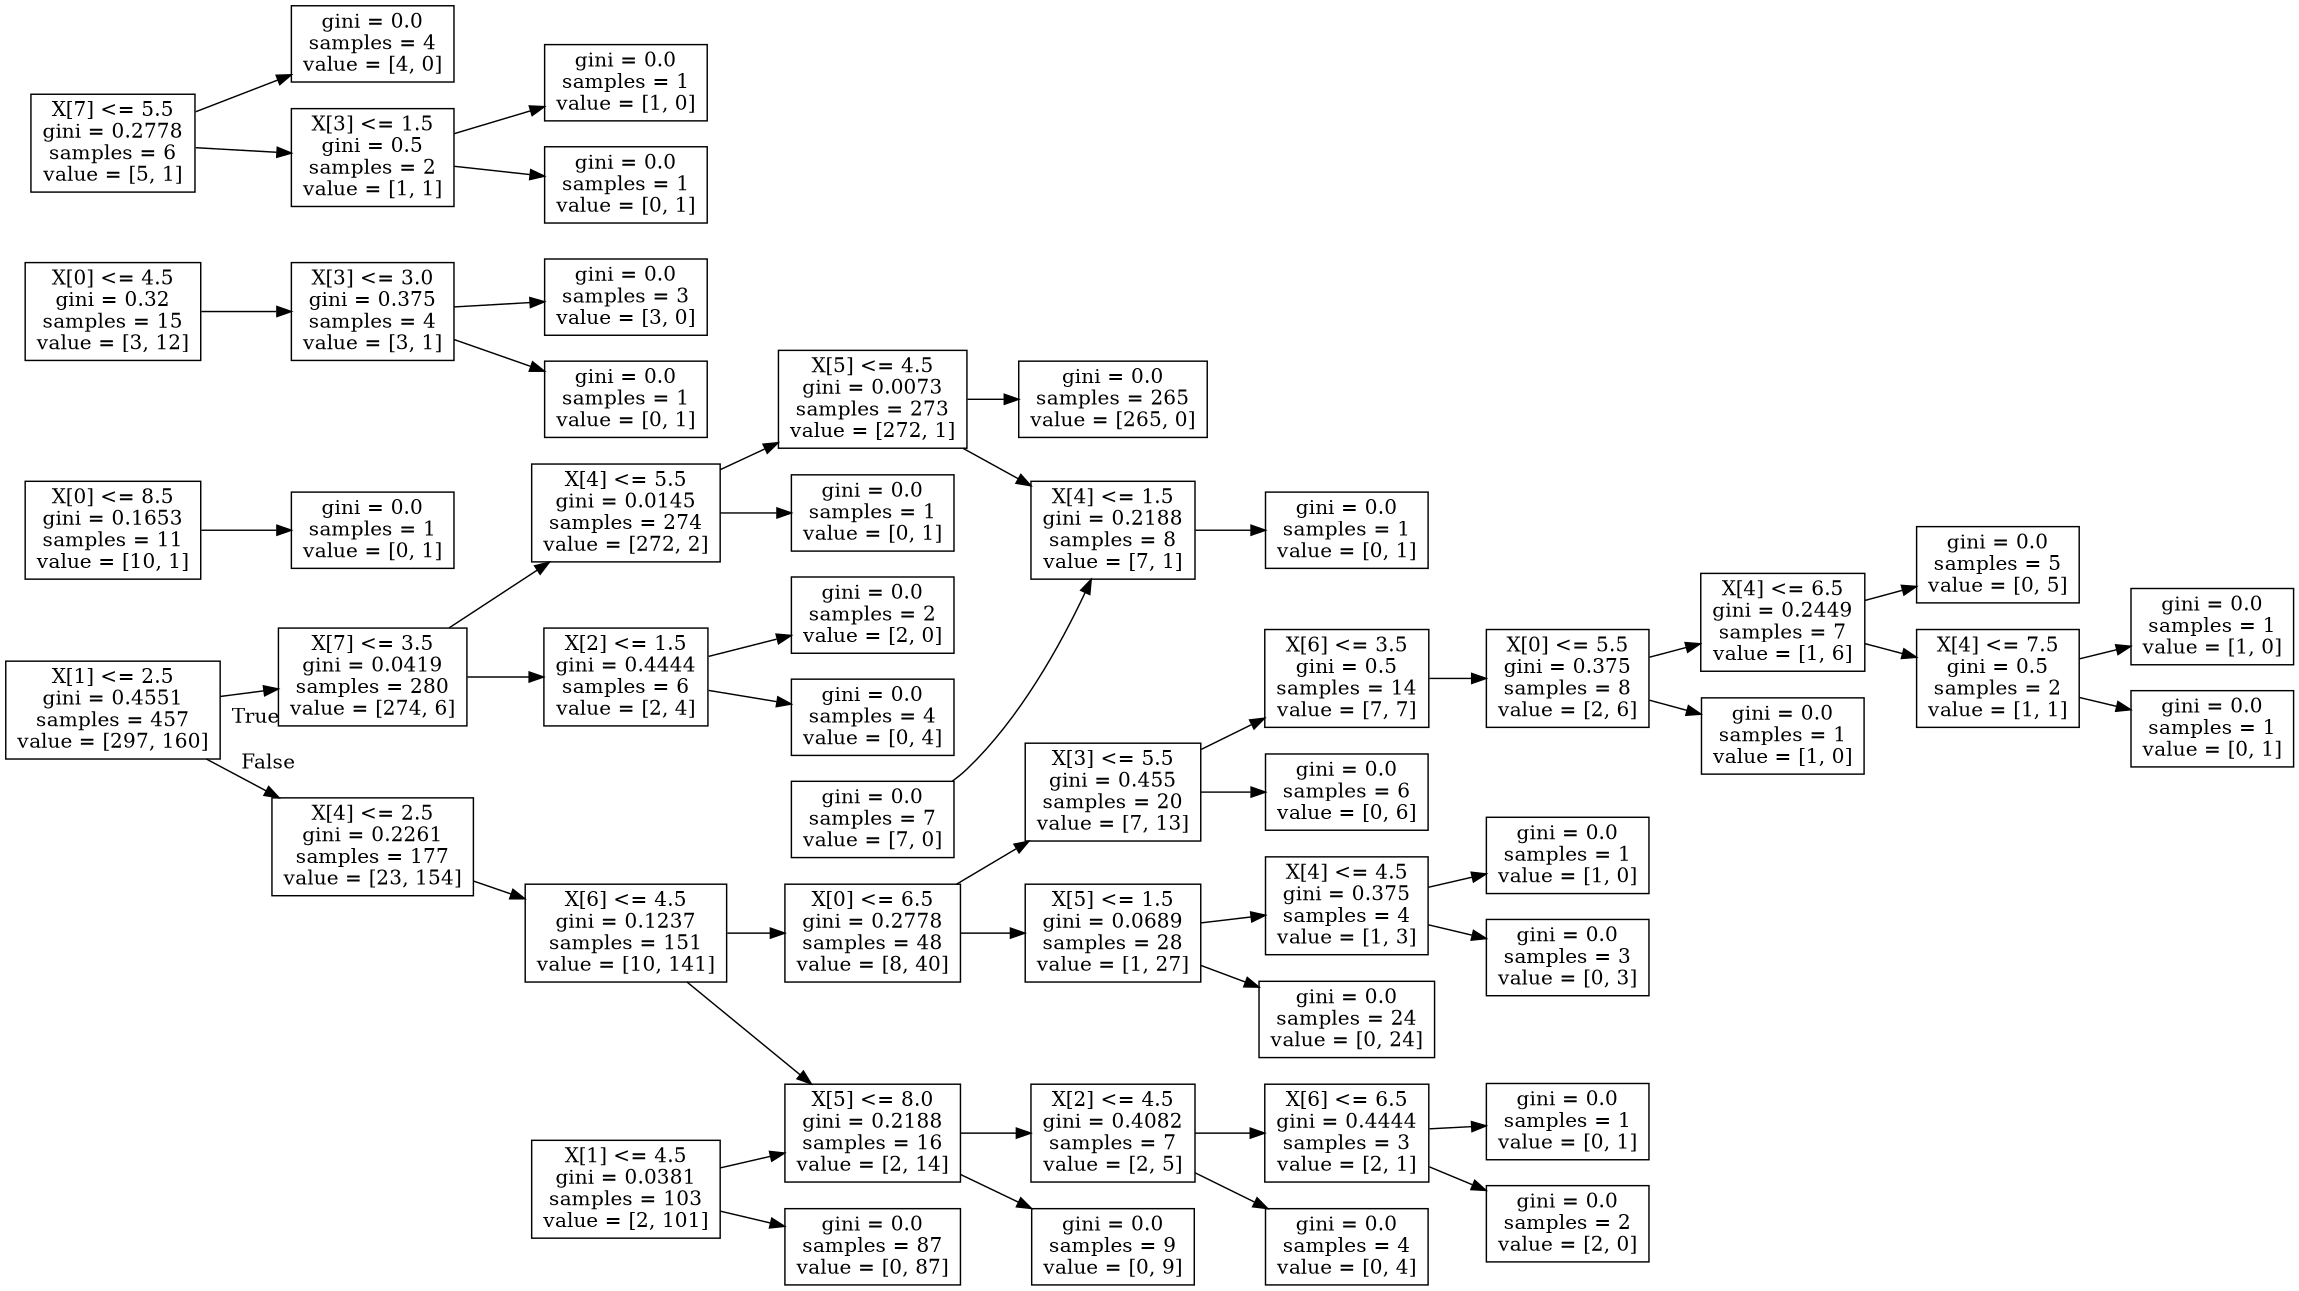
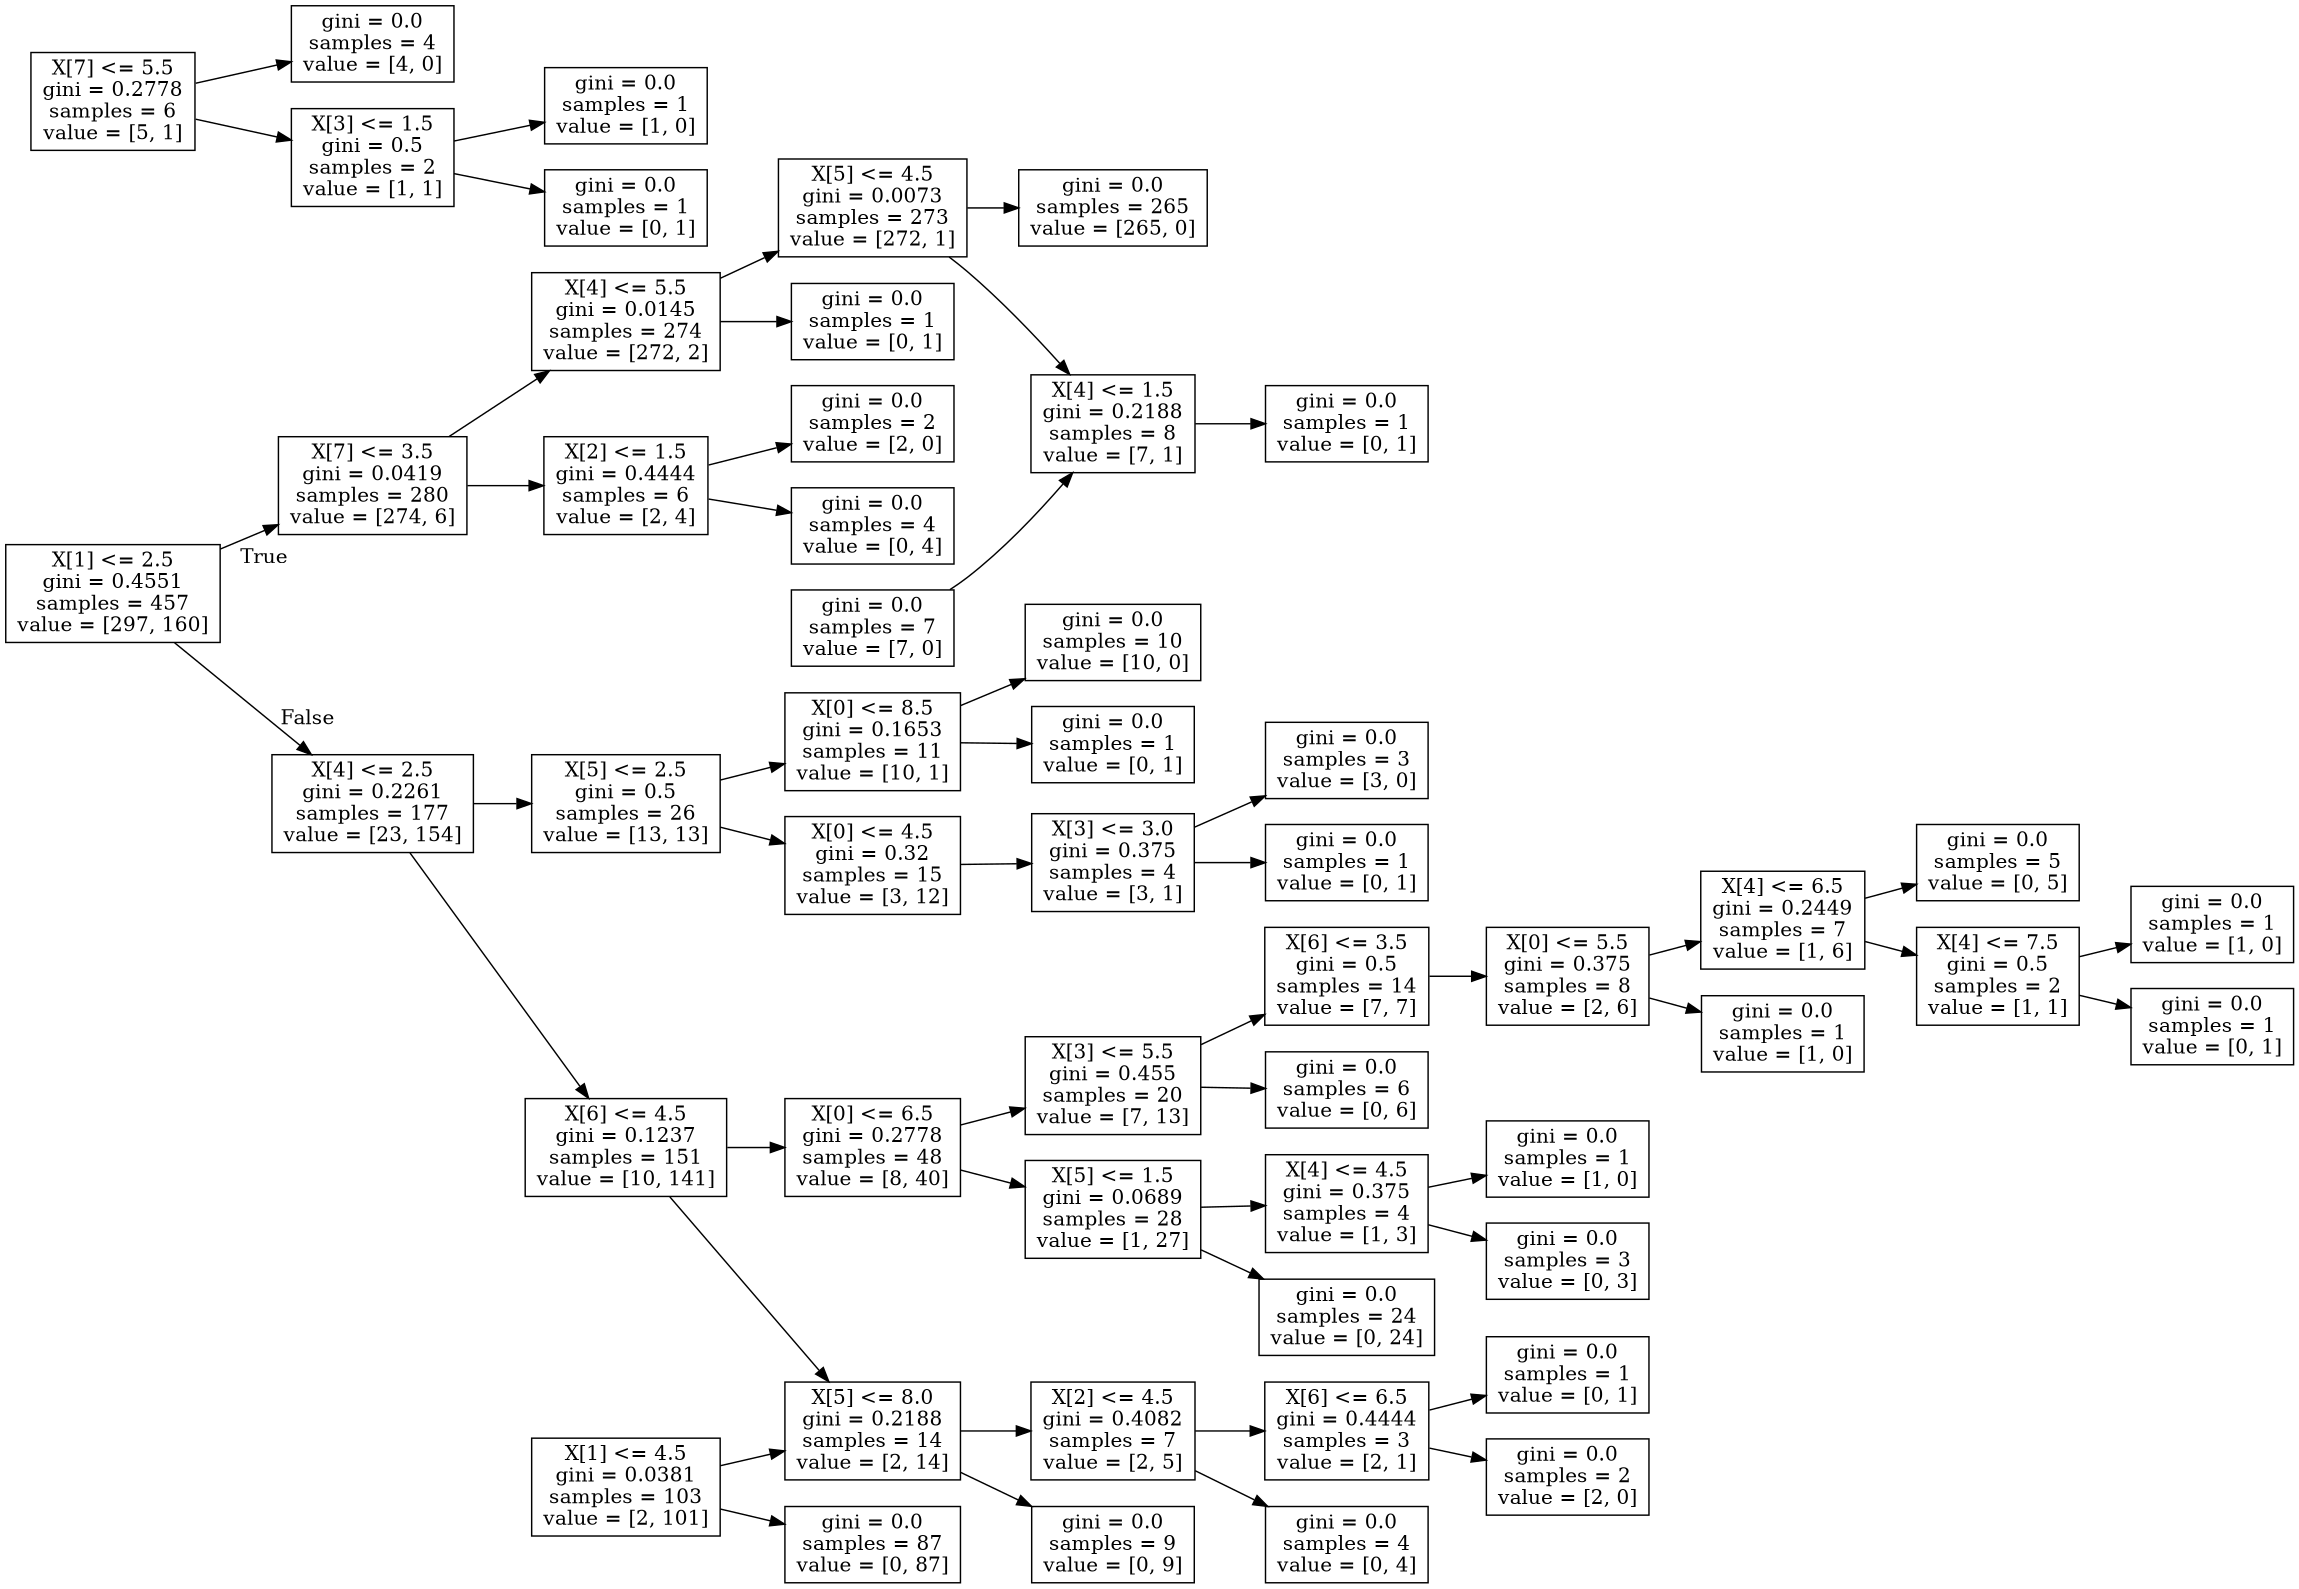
node "gini = 0.0 samples = 10 value = [10, 0]": added
node "X[5] <= 2.5 gini = 0.5 samples = 26 value = [13, 13]": added
node "X[5] <= 8.0 gini = 0.2188 samples = 16 value = [2, 14]": label "X[5] <= 8.0 gini = 0.2188 samples = 16 value = [2, 14]" -> "X[5] <= 8.0 gini = 0.2188 samples = 14 value = [2, 14]"
